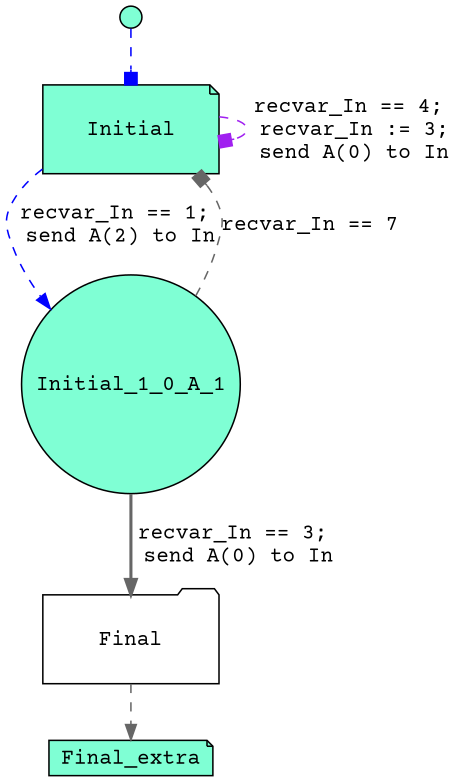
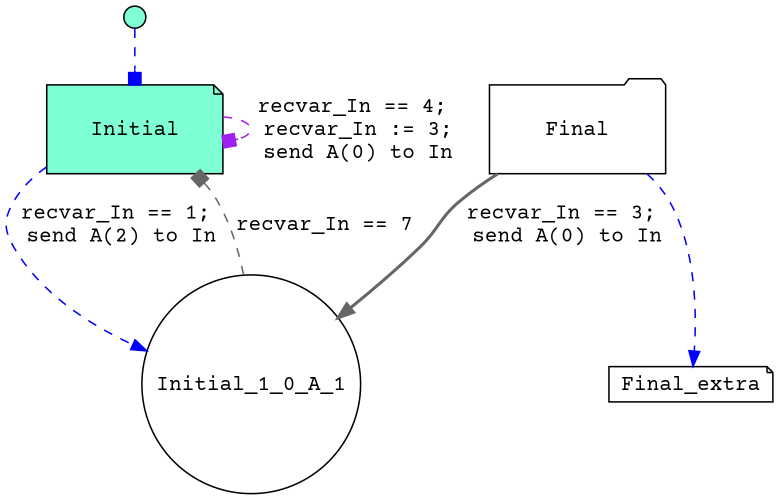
node "Initial_1_0_A_1": fillcolor aquamarine -> white
edge "Initial_1_0_A_1" -> "Final": reversed
edge "Final" -> "Final_extra": color gray40 -> blue
node "Final_extra": fillcolor aquamarine -> white
